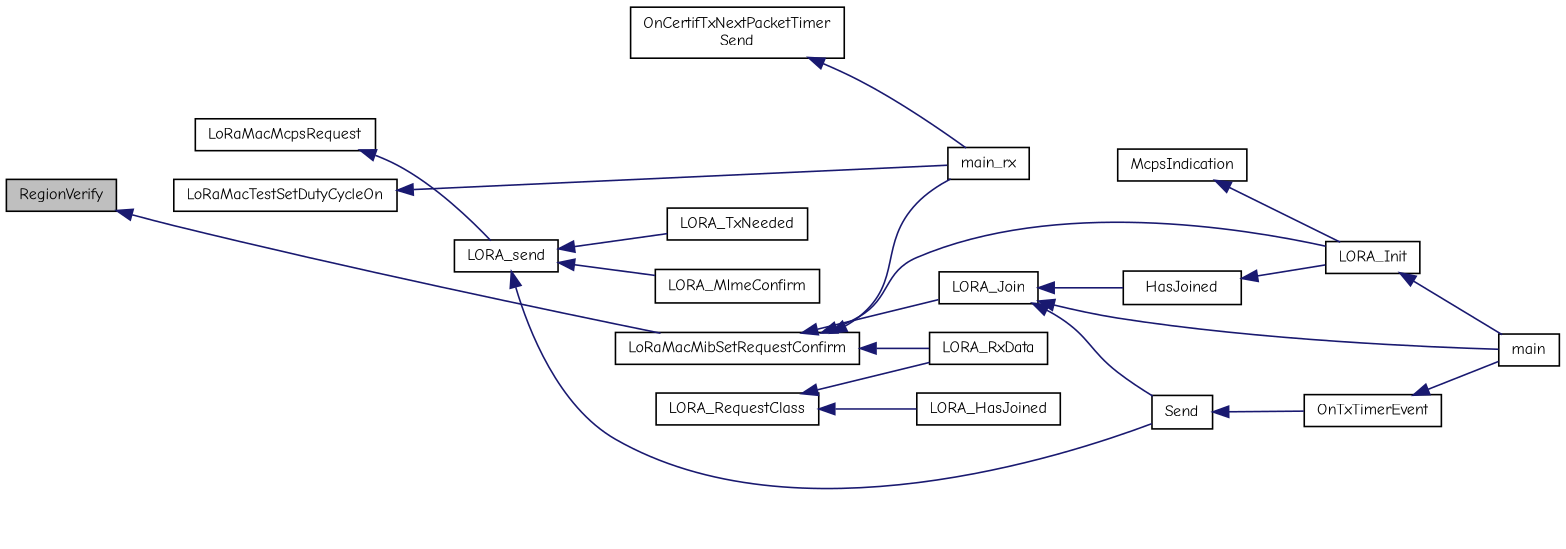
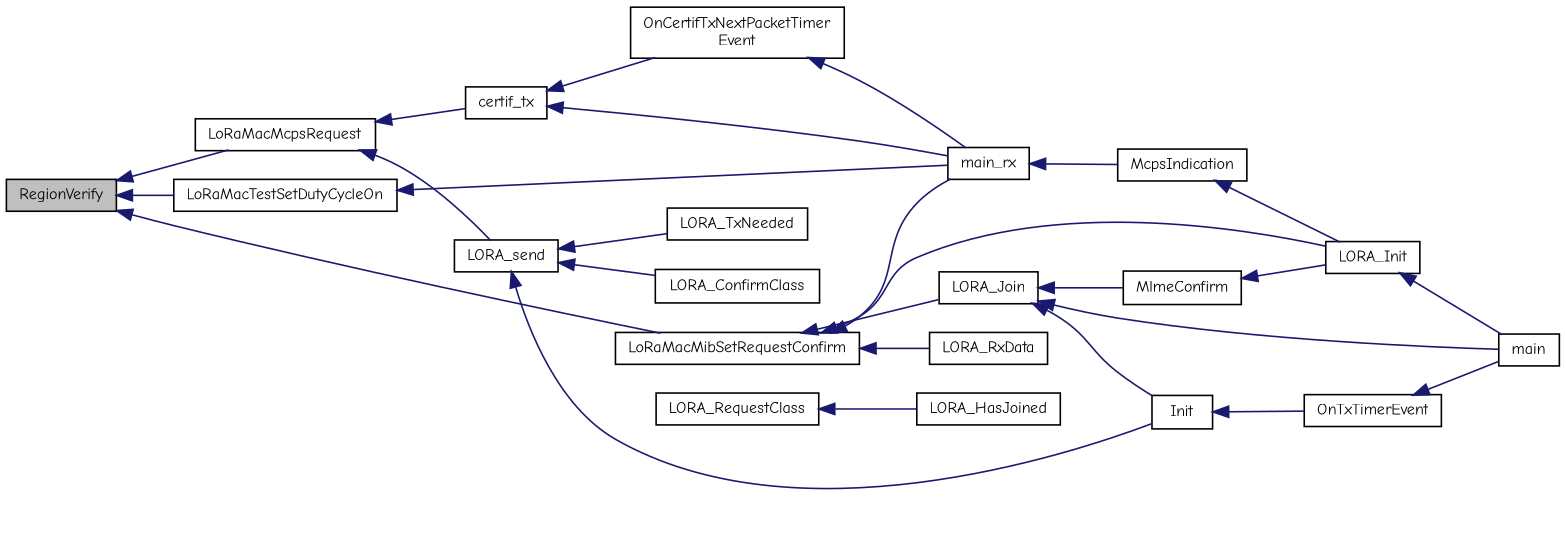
node "OnCertifTxNextPacketTimer Send": label "OnCertifTxNextPacketTimer Send" -> "OnCertifTxNextPacketTimer Event"
node "certif_tx": added
edge "LoRaMacMcpsRequest" -> "RegionVerify": added
edge "McpsIndication" -> "main_rx": added
edge "LoRaMacTestSetDutyCycleOn" -> "RegionVerify": added
node "LORA_MlmeConfirm": label "LORA_MlmeConfirm" -> "LORA_ConfirmClass"
node "HasJoined": label "HasJoined" -> "MlmeConfirm"
edge "LORA_RxData" -> "LORA_RequestClass": removed
node "Send": label "Send" -> "Init"
